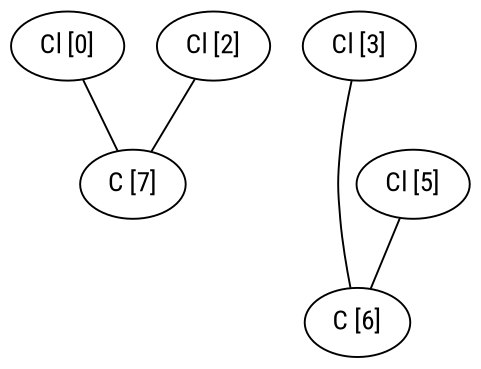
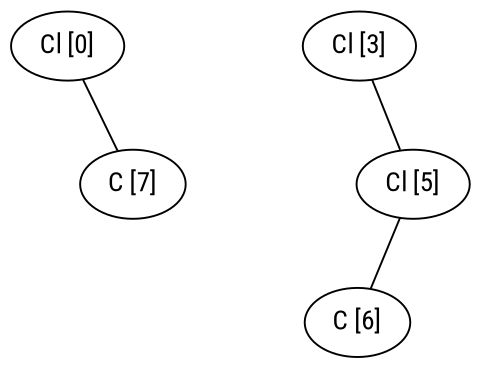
node "Cl [2]": removed
edge "Cl [3]" -- "C [6]": now "Cl [3]" -- "Cl [5]"
